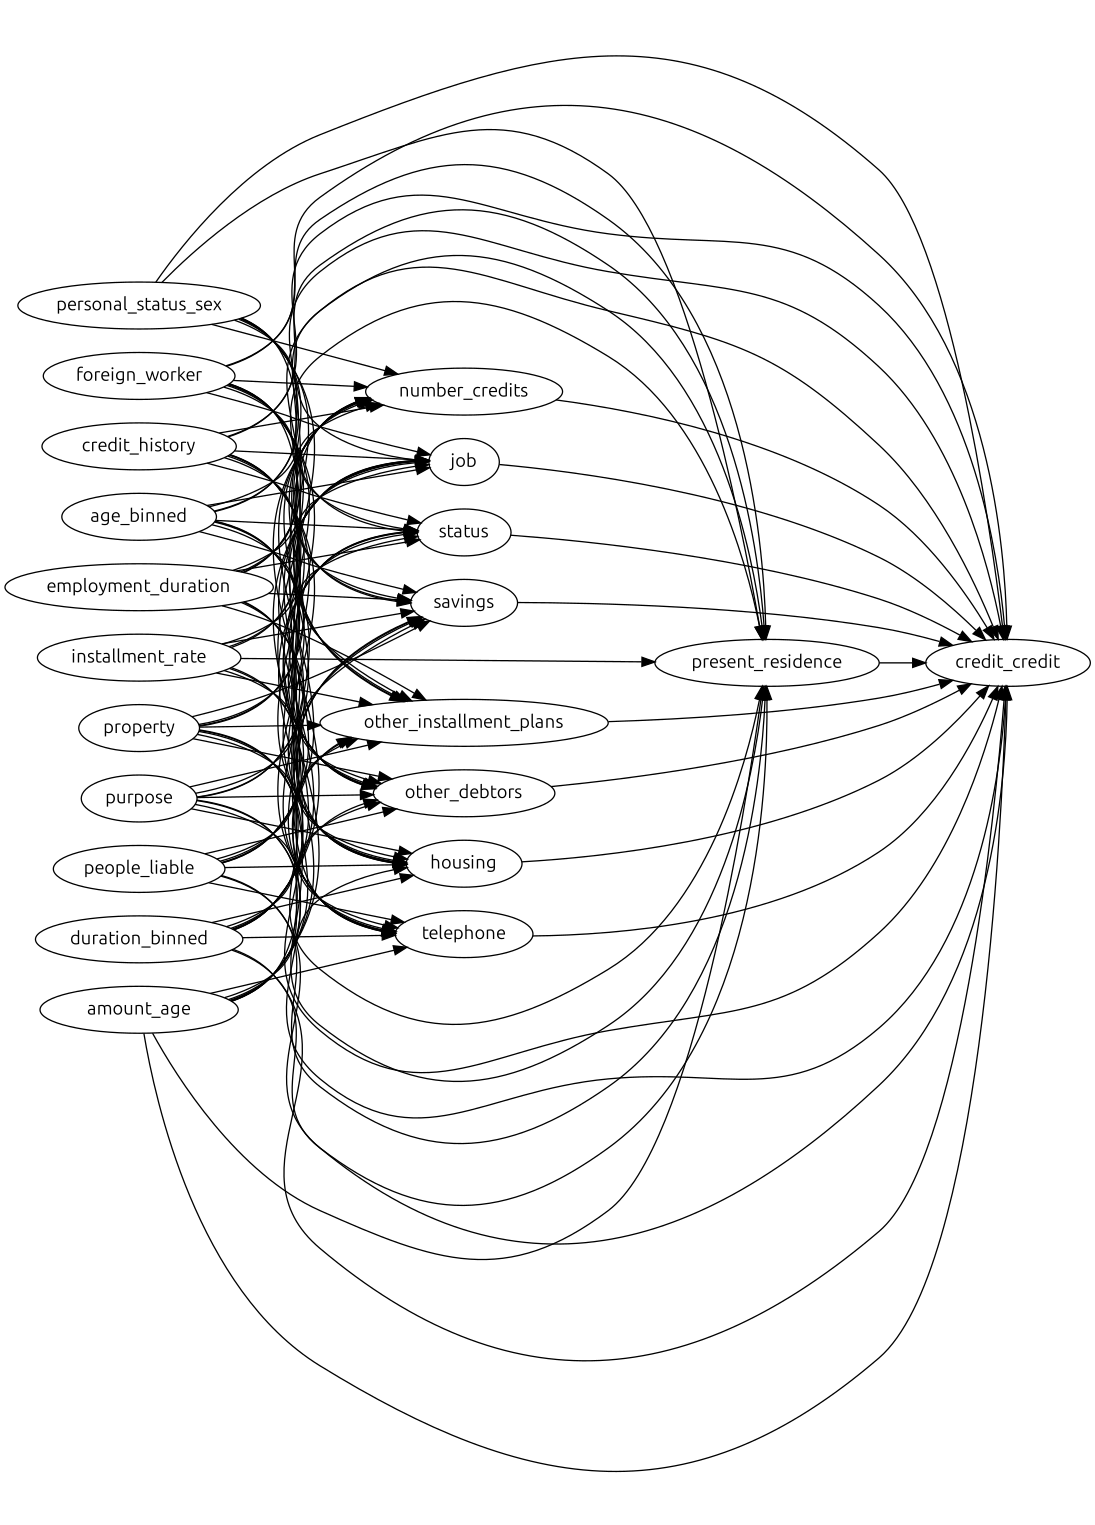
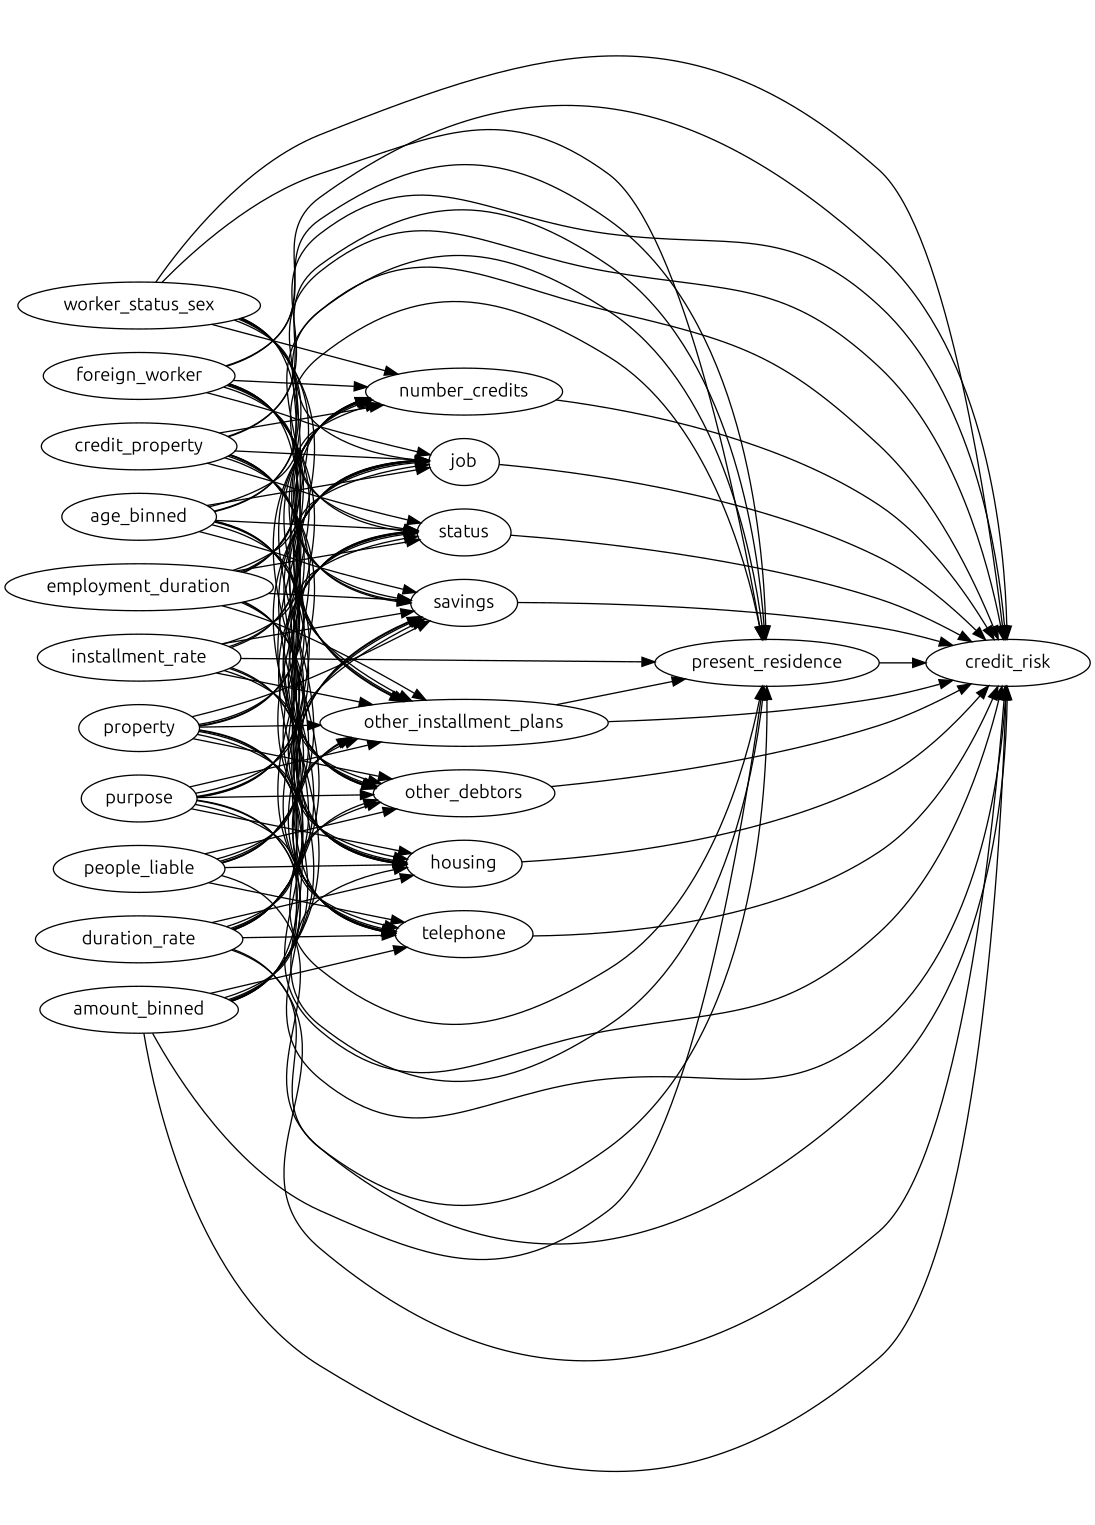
node "personal_status_sex": label "personal_status_sex" -> "worker_status_sex"
node "credit_history": label "credit_history" -> "credit_property"
edge "purpose" -> "status": added
node "credit_credit": label "credit_credit" -> "credit_risk"
node "duration_binned": label "duration_binned" -> "duration_rate"
node "amount_age": label "amount_age" -> "amount_binned"
edge "people_liable" -> "present_residence": now "other_installment_plans" -> "present_residence"
